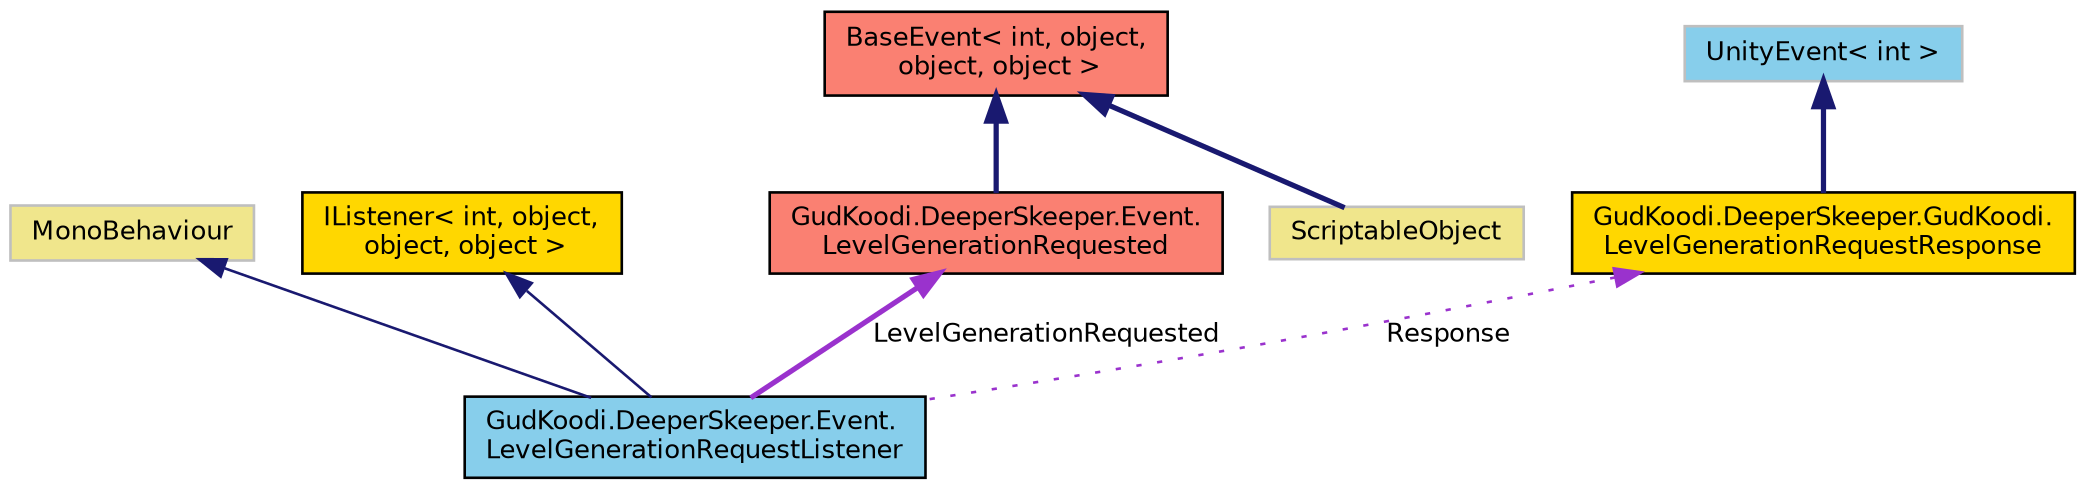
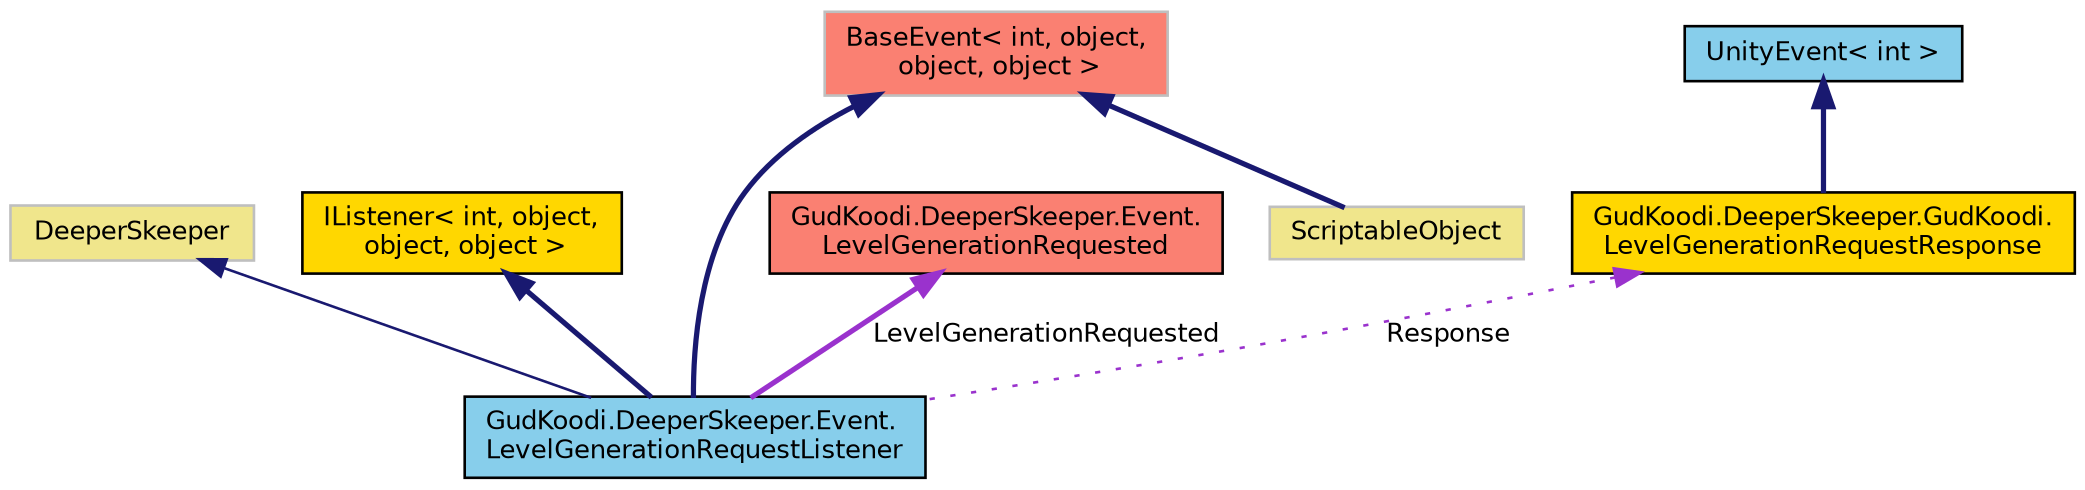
node "BaseEvent< int, object, object, object >": color black -> grey75
node "UnityEvent< int >": color grey75 -> black
edge "GudKoodi.DeeperSkeeper.Event. LevelGenerationRequested" -> "BaseEvent< int, object, object, object >": now "GudKoodi.DeeperSkeeper.Event. LevelGenerationRequestListener" -> "BaseEvent< int, object, object, object >"
node "MonoBehaviour": label "MonoBehaviour" -> "DeeperSkeeper"
edge "GudKoodi.DeeperSkeeper.Event. LevelGenerationRequestListener" -> "IListener< int, object, object, object >": style solid -> bold
